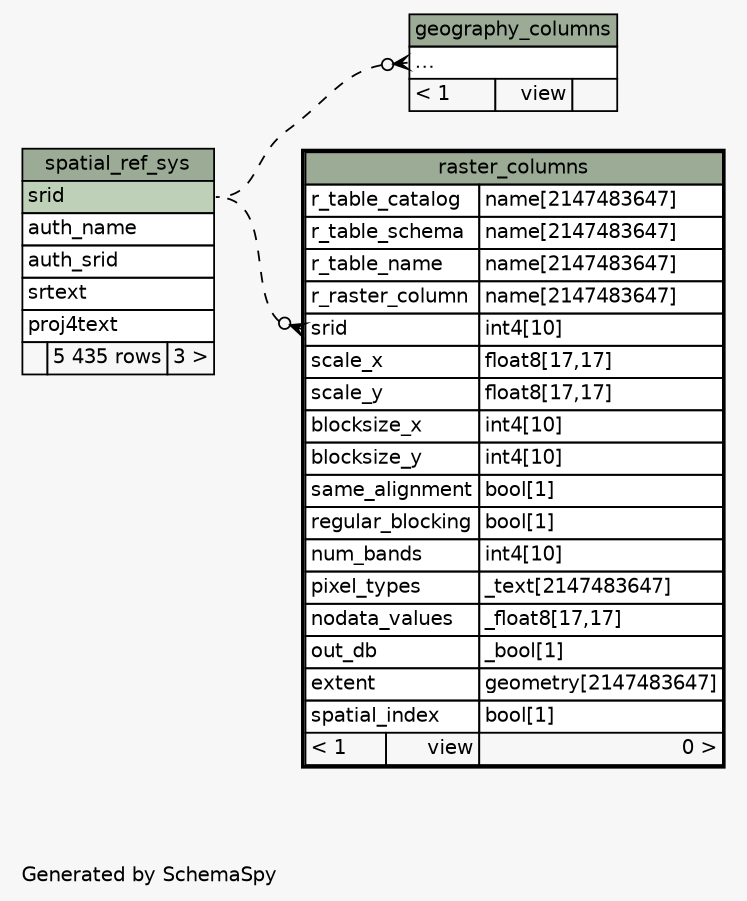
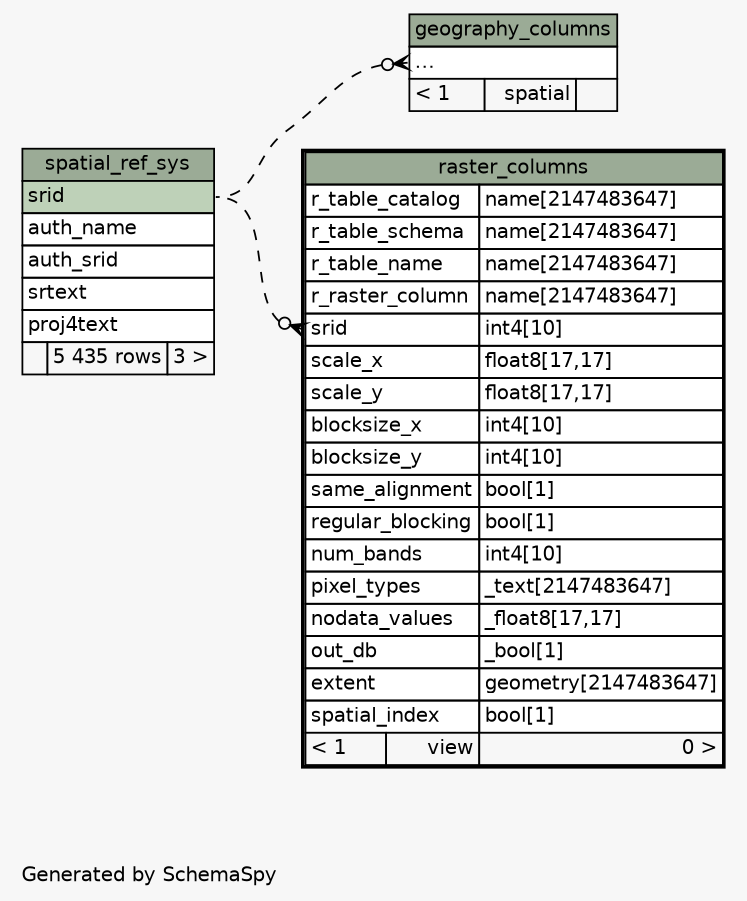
node "geography_columns": text "view" -> "spatial"
